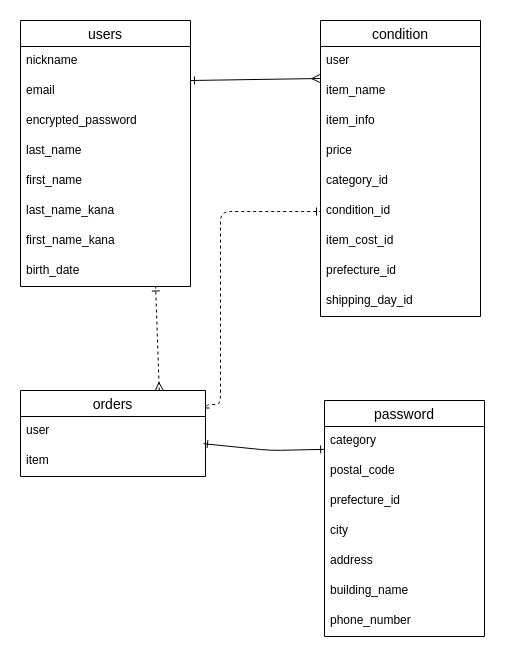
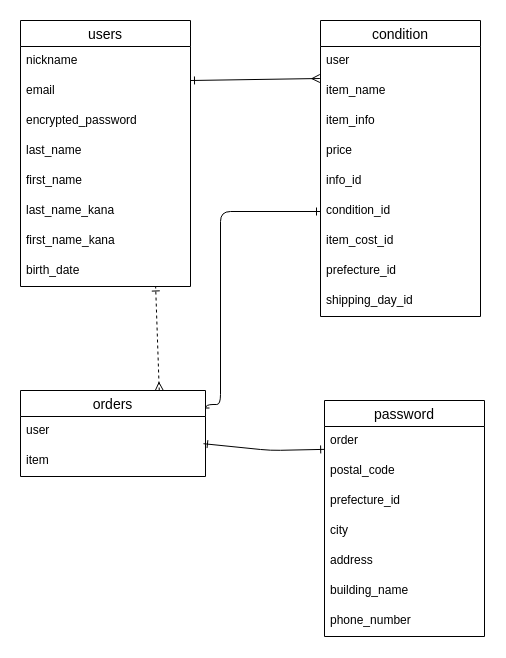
node "category_id": label "category_id" -> "info_id"
edge "condition_id" -- "orders": style dashed -> solid
node "category": label "category" -> "order"
